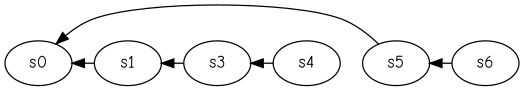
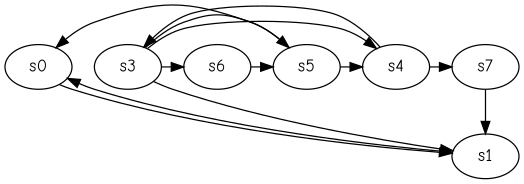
edge "s3" -> "s5": added
edge "s3" -> "s4": added
edge "s3" -> "s6": added
edge "s5" -> "s4": added
node "s7": added
edge "s0" -> "s1": added
